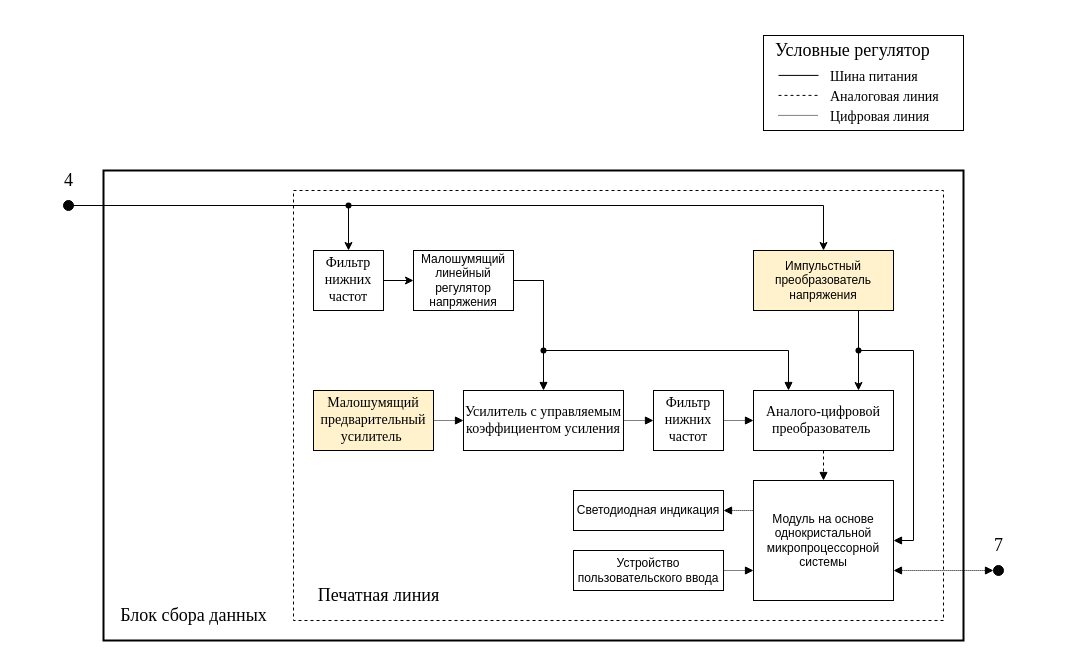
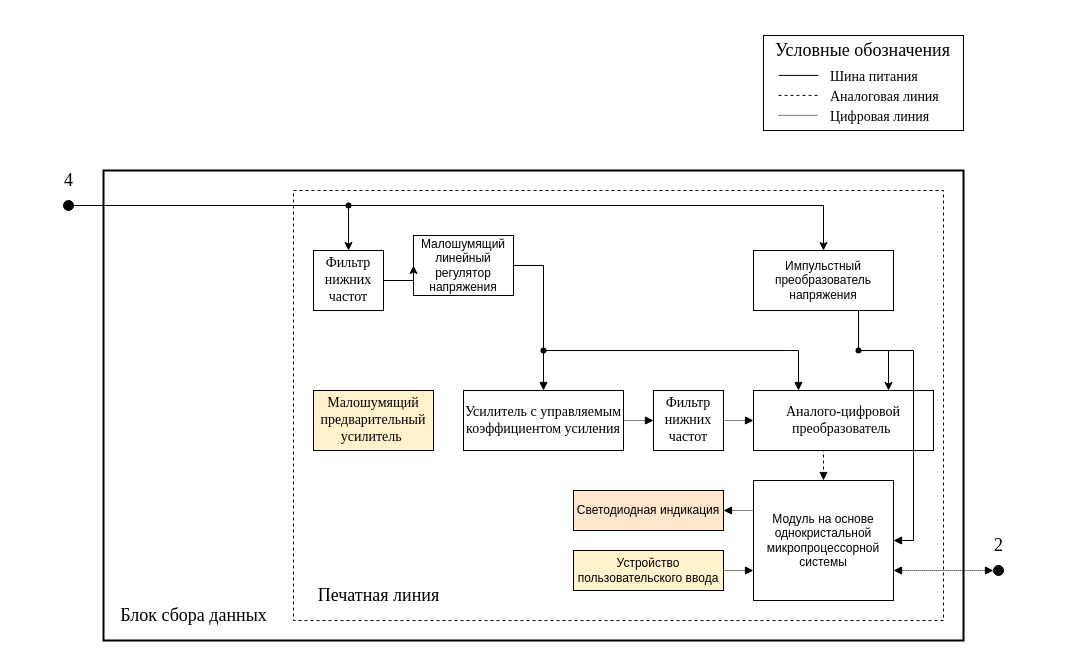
node "Условные регулятор": label "Условные регулятор" -> "Условные обозначения"
node "Малошумящий линейный регулятор напряжения": moved (464, 281) -> (464, 266)
node "Импульстный преобразователь напряжения": fillcolor #fff2cc -> #ffffff
edge "Малошумящий предварительный усилитель" -> "Усилитель с управляемым коэффициентом усиления": removed
node "Аналого-цифровой преобразователь": size 140x60 -> 180x60
node "Светодиодная индикация": fillcolor #ffffff -> #ffe6cc
node "7": label "7" -> "2"
node "Устройство пользовательского ввода": fillcolor #ffffff -> #fff2cc
